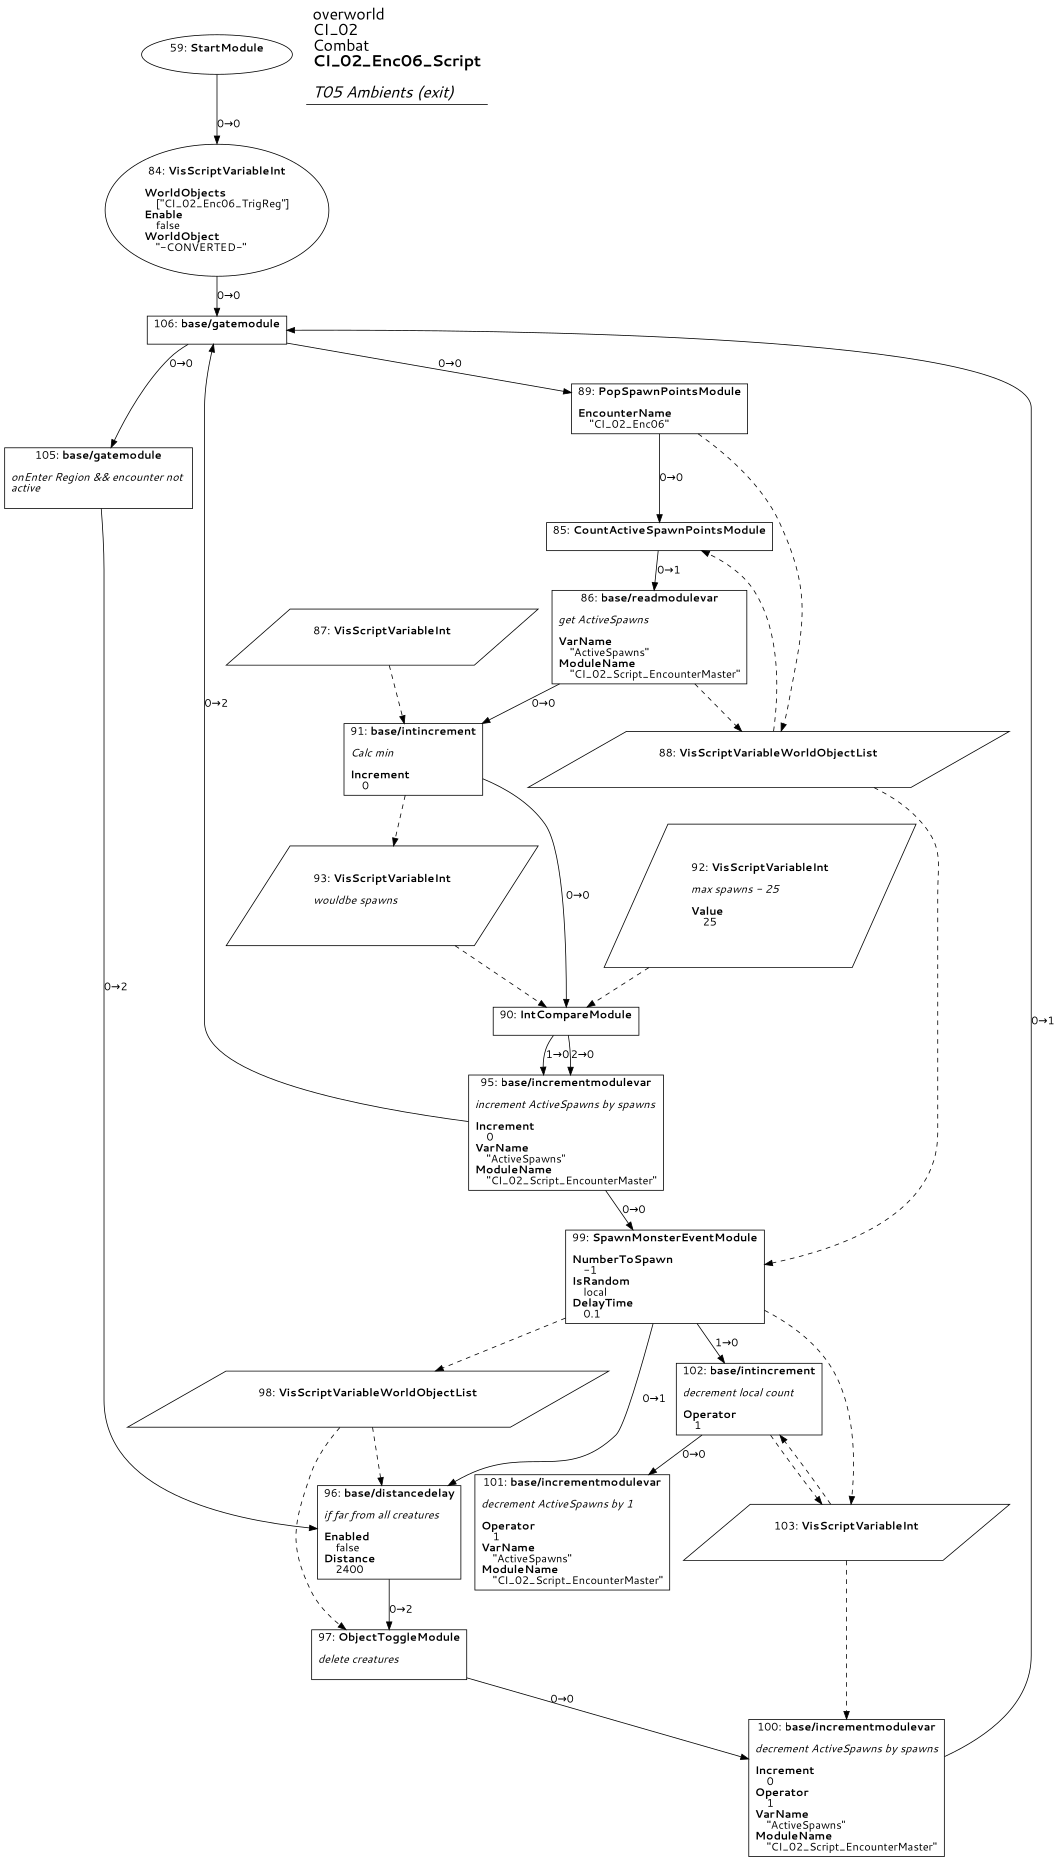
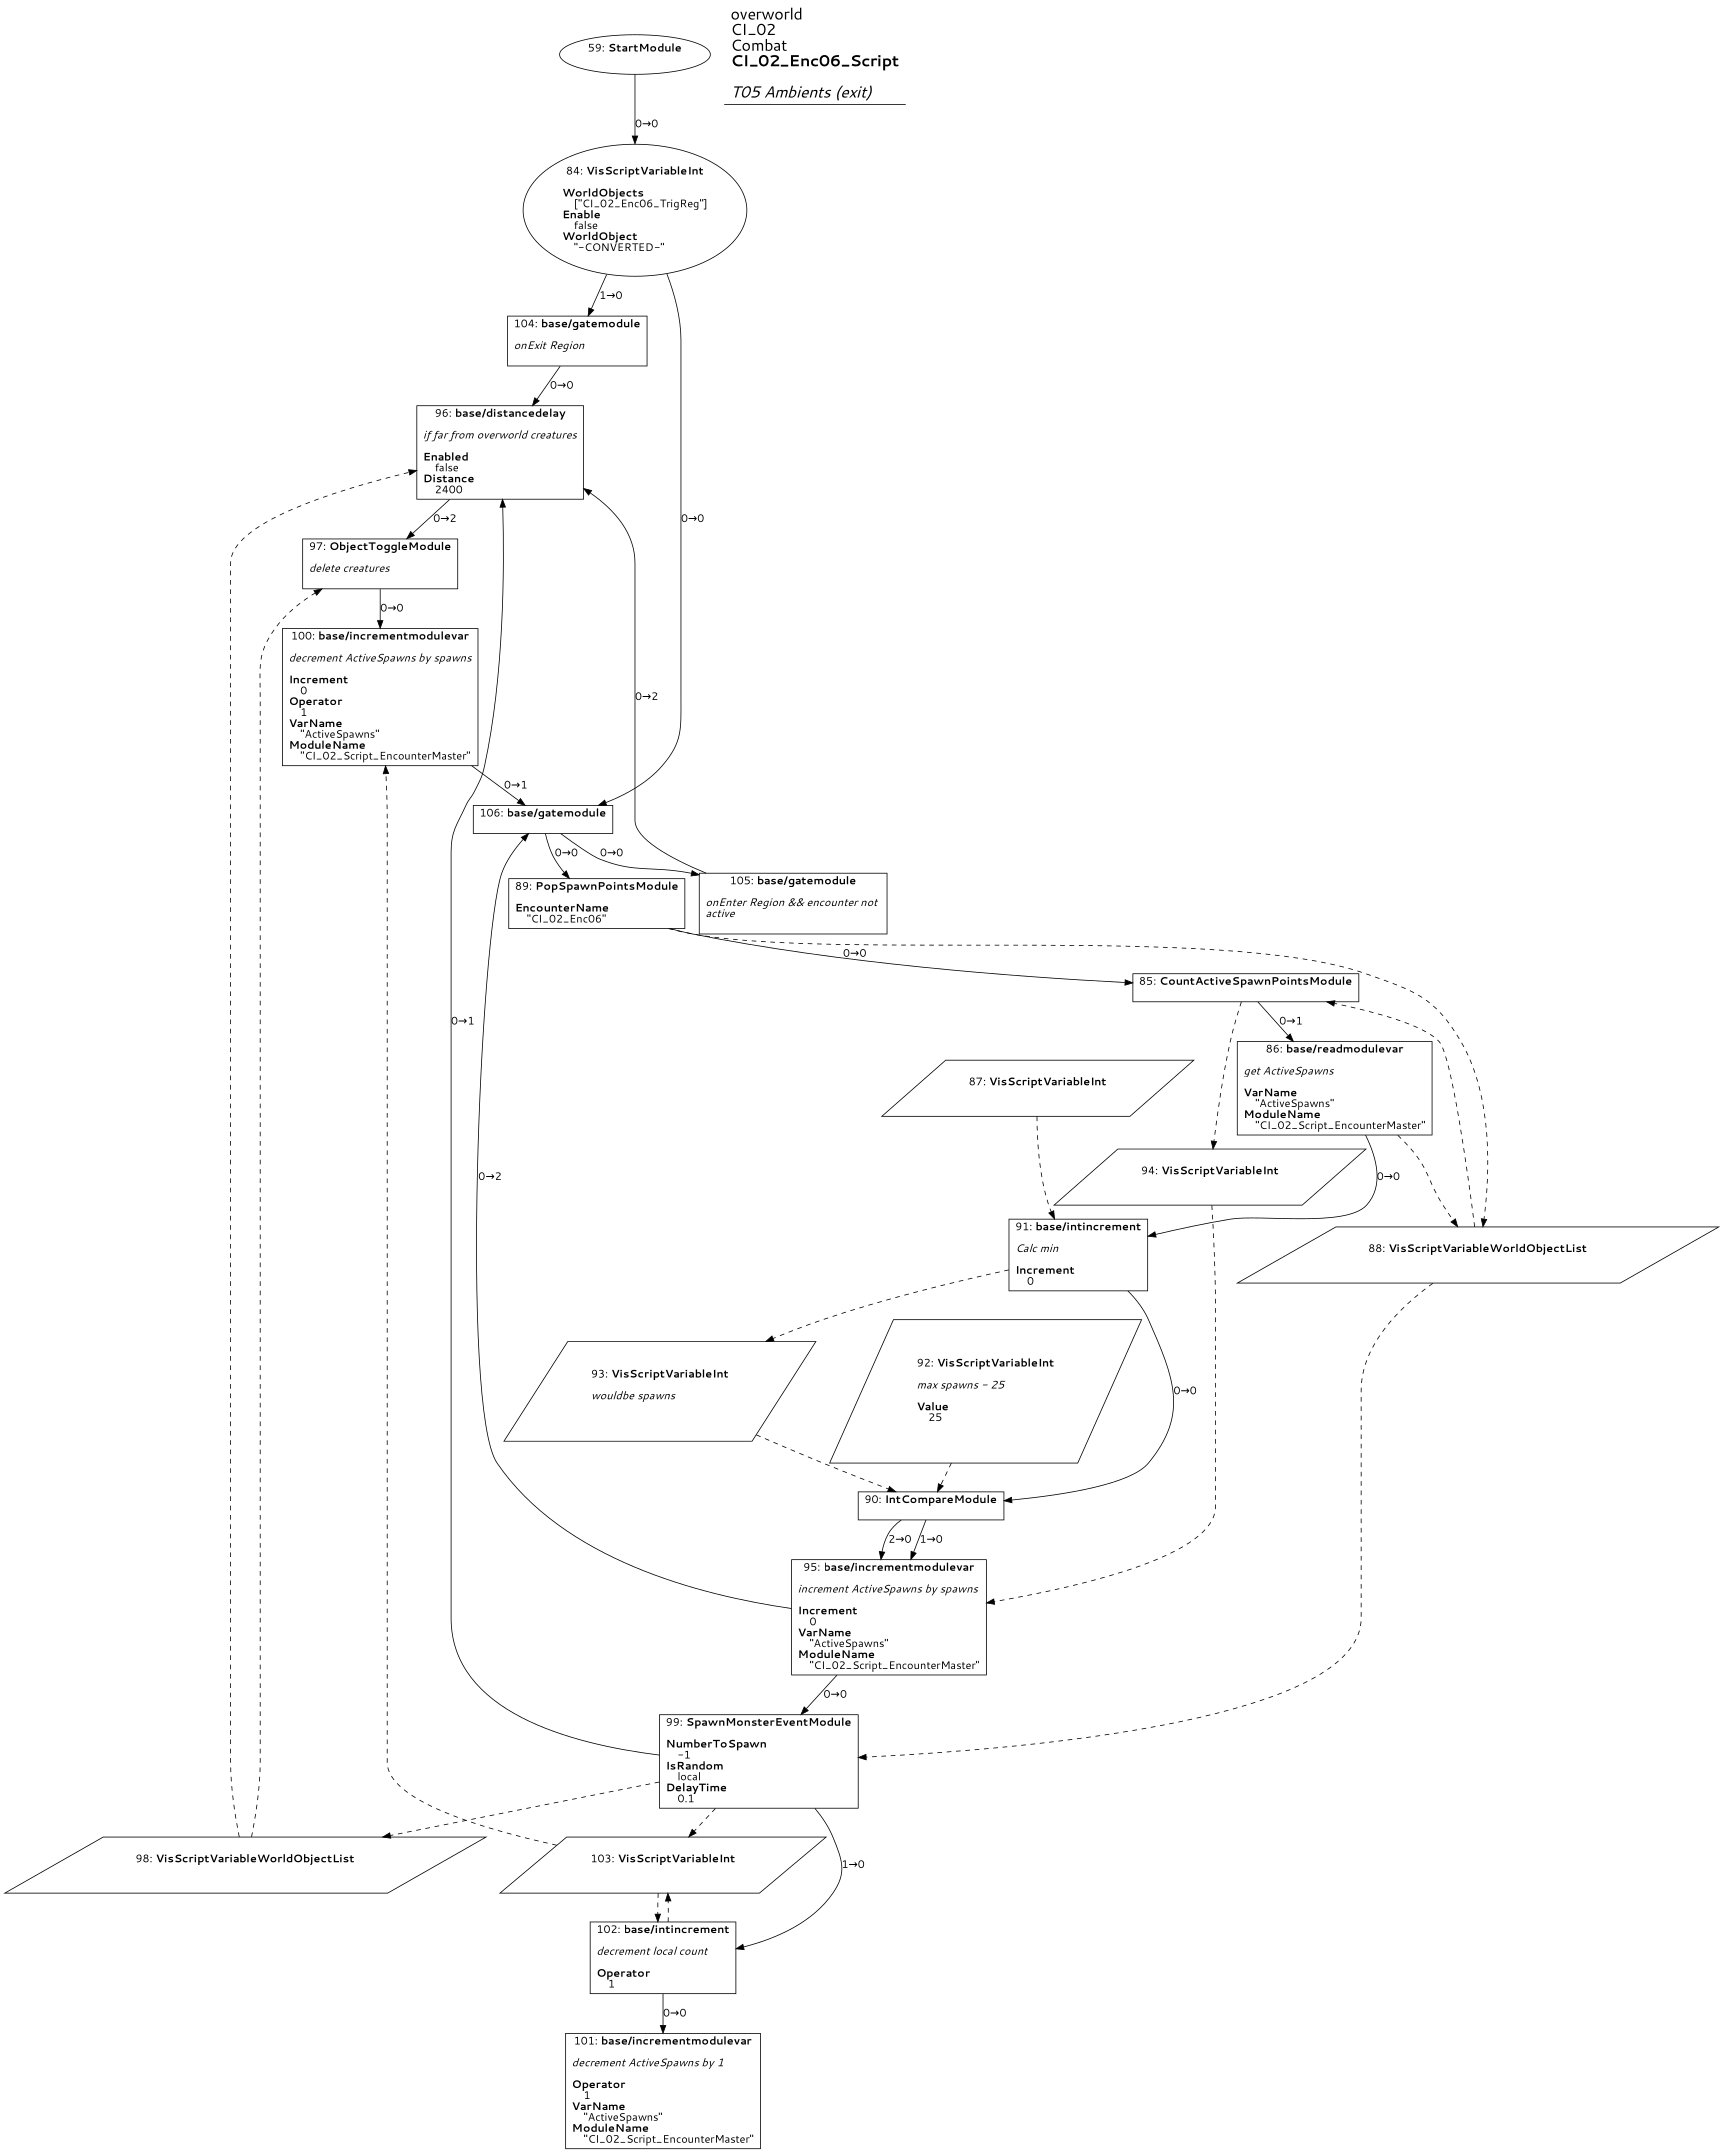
node "104:": added
node "94:": added
node "96:": text "if far from all creatures" -> "if far from overworld creatures"
